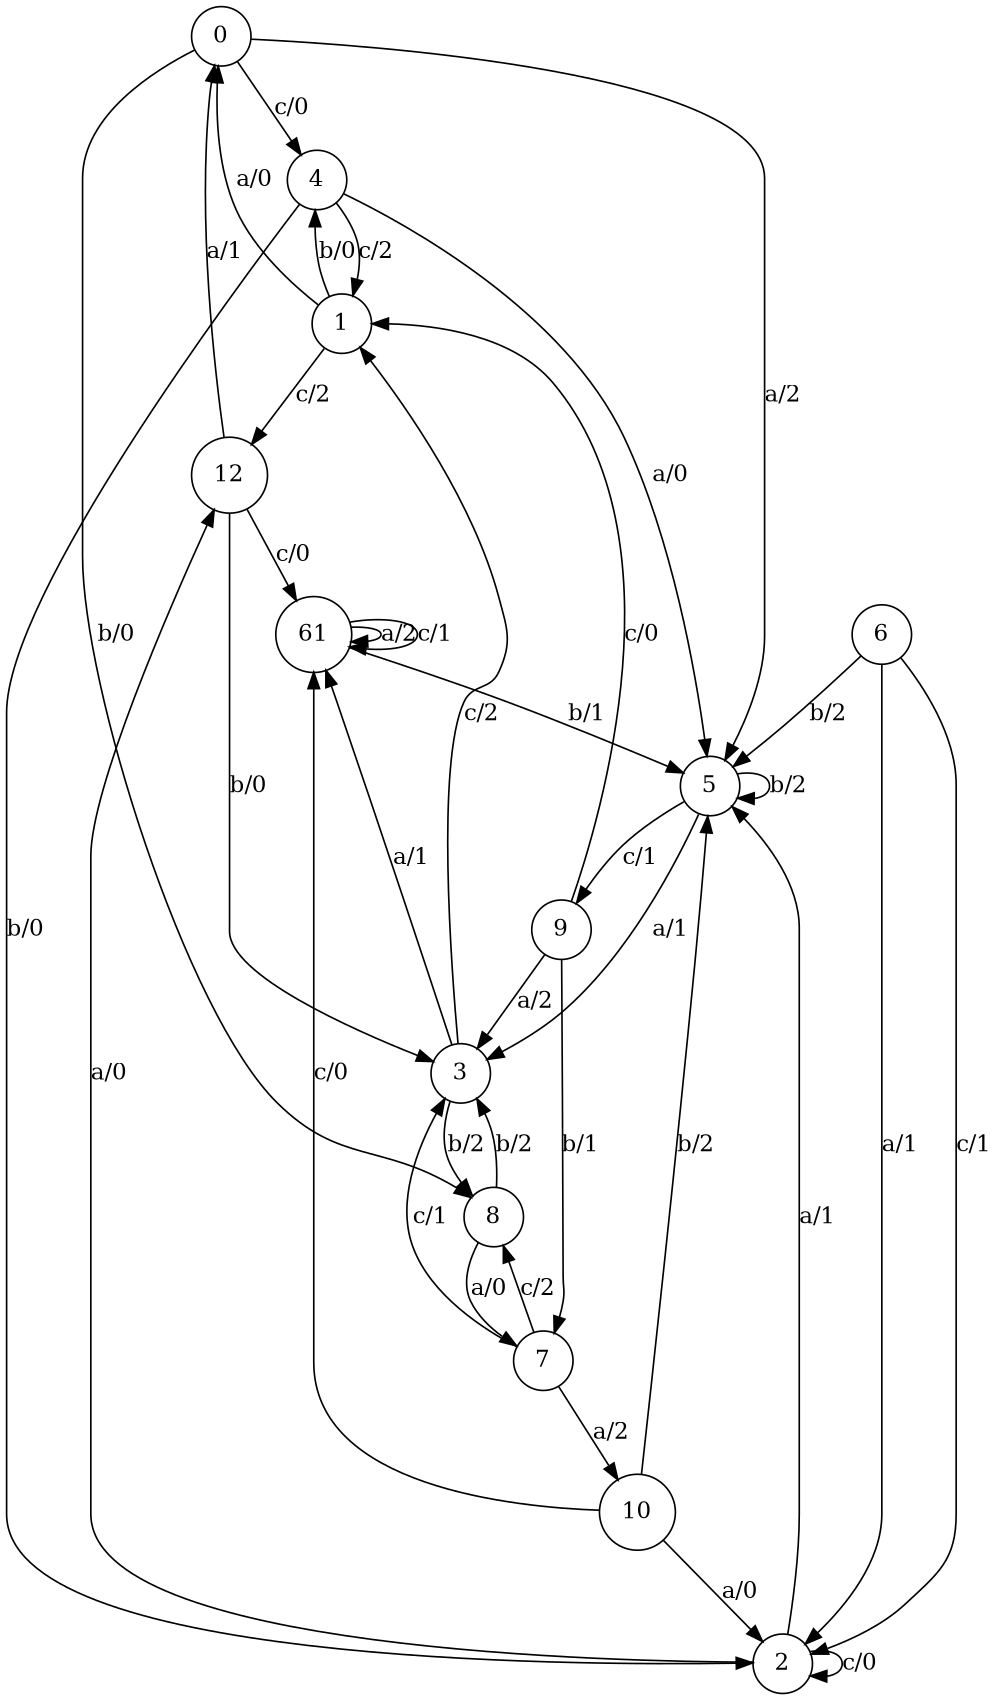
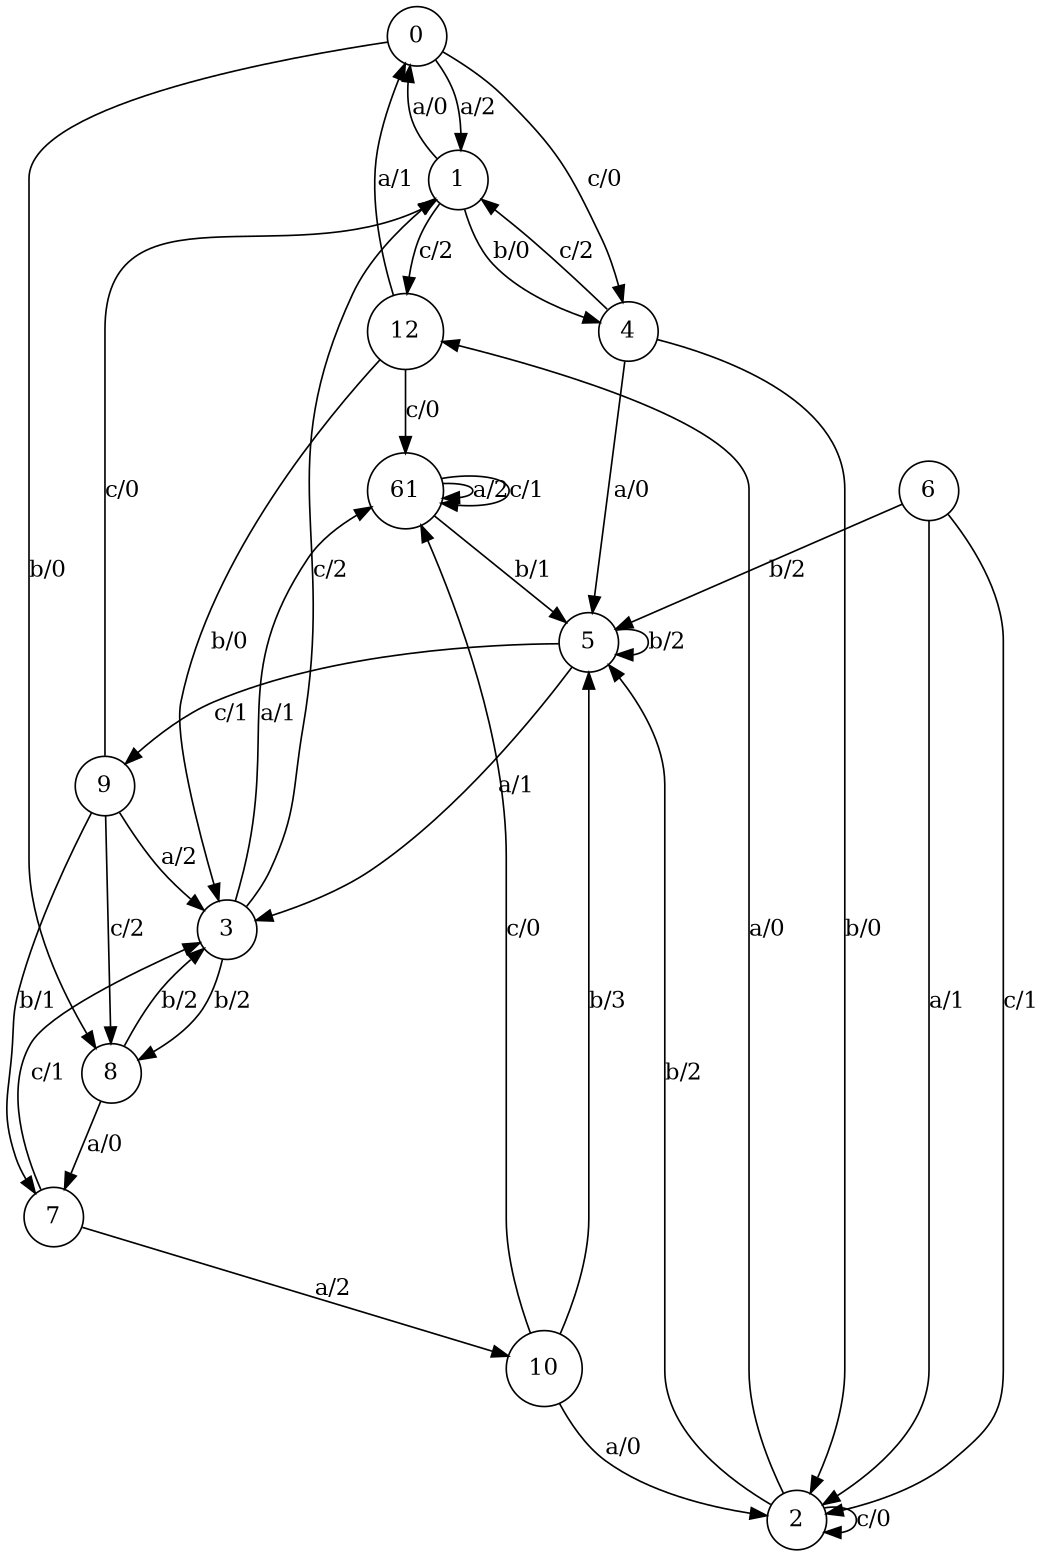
edge "0" -> "5": now "0" -> "1"
edge "10" -> "5": label "b/2" -> "b/3"
edge "2" -> "5": label "a/1" -> "b/2"
edge "7" -> "8": now "9" -> "8"
